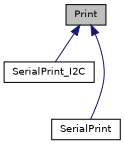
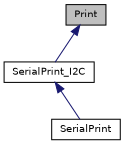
edge "SerialPrint" -> "Print": now "SerialPrint" -> "SerialPrint_I2C"
